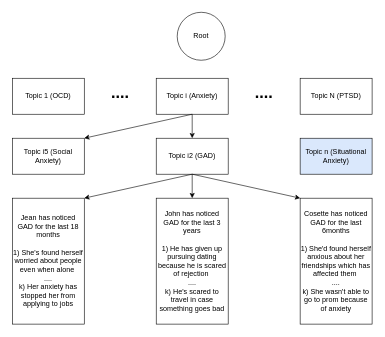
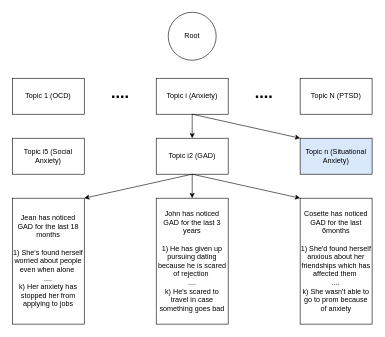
node "Root": moved (201, 36) -> (192, 36)
edge "Topic i (Anxiety)" -> "Topic i5 (Social Anxiety)": removed
edge "Topic i (Anxiety)" -> "Topic n (Situational Anxiety)": added
